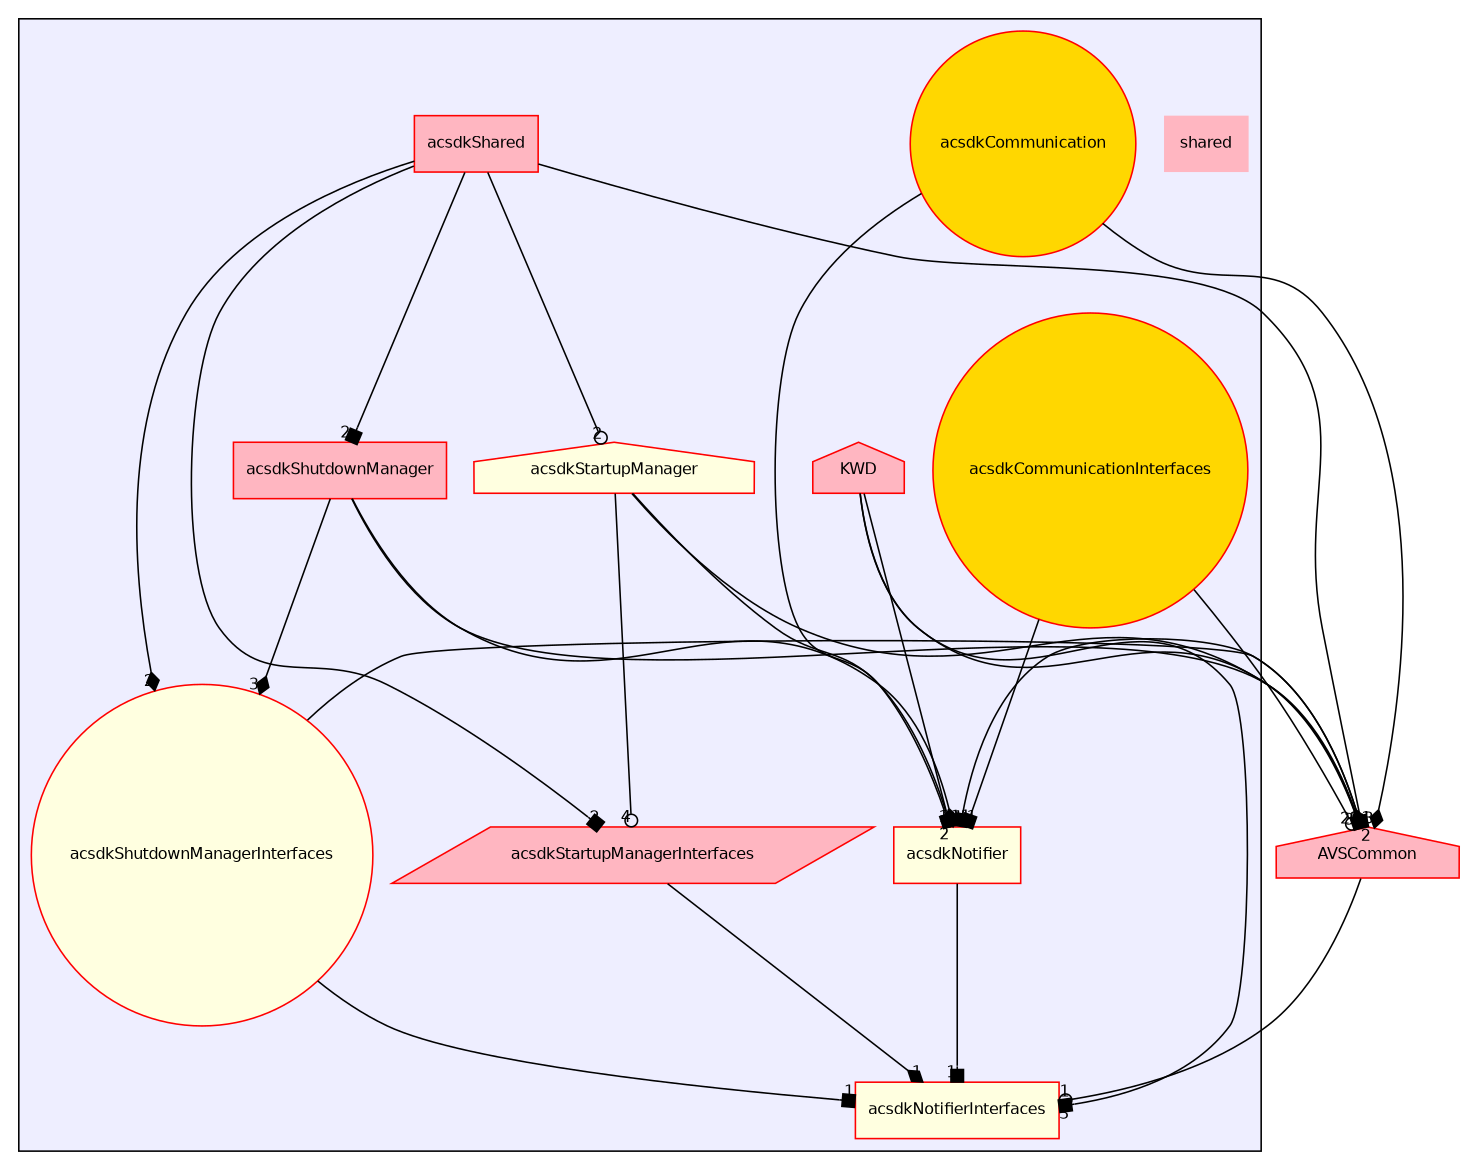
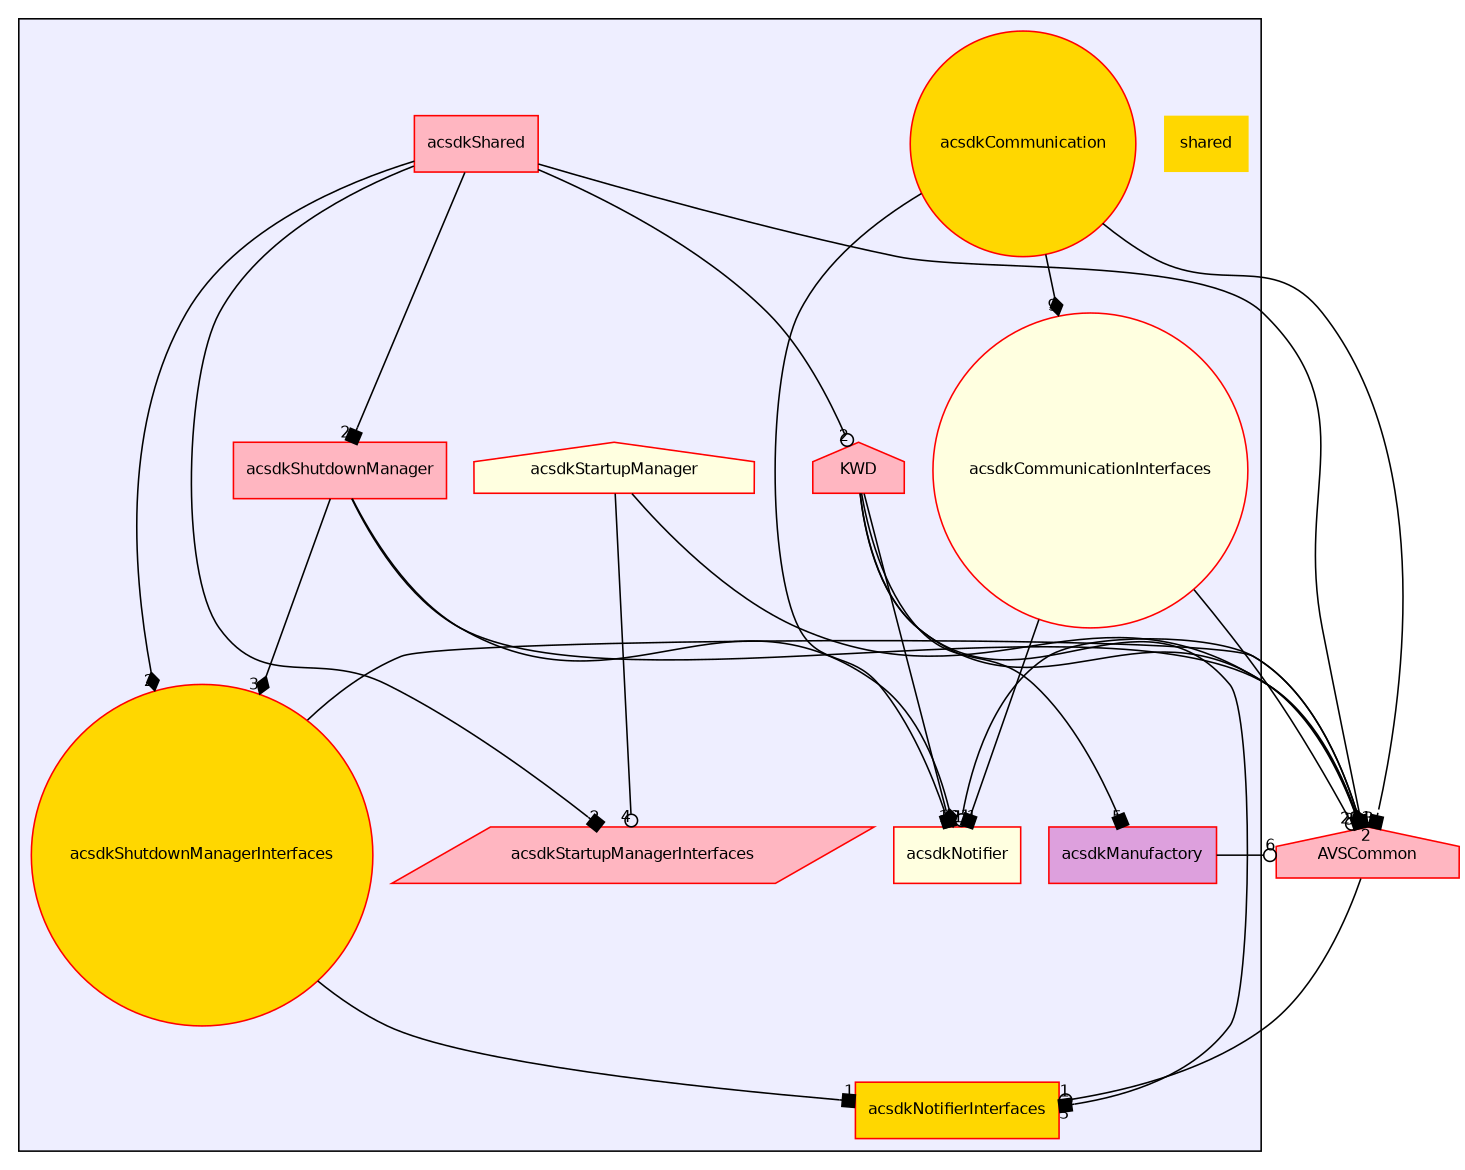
node "shared": fillcolor lightpink -> gold
edge "acsdkCommunication" -> "acsdkCommunicationInterfaces": added
edge "acsdkShared" -> "acsdkStartupManager": now "acsdkShared" -> "KWD"
edge "acsdkCommunication" -> "AVSCommon": arrowhead diamond -> box
node "acsdkCommunicationInterfaces": fillcolor gold -> lightyellow
edge "acsdkStartupManager" -> "acsdkNotifier": removed
edge "AVSCommon" -> "acsdkNotifier": arrowhead box -> odot
node "acsdkShutdownManagerInterfaces": fillcolor lightyellow -> gold
node "acsdkManufactory": added
edge "acsdkNotifier" -> "acsdkNotifierInterfaces": removed
edge "acsdkStartupManagerInterfaces" -> "acsdkNotifierInterfaces": removed
node "acsdkNotifierInterfaces": fillcolor lightyellow -> gold
